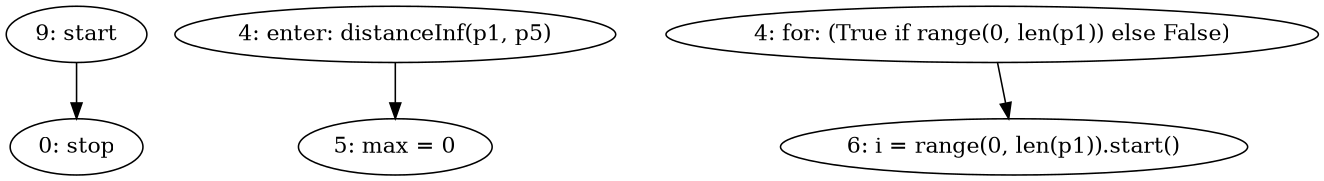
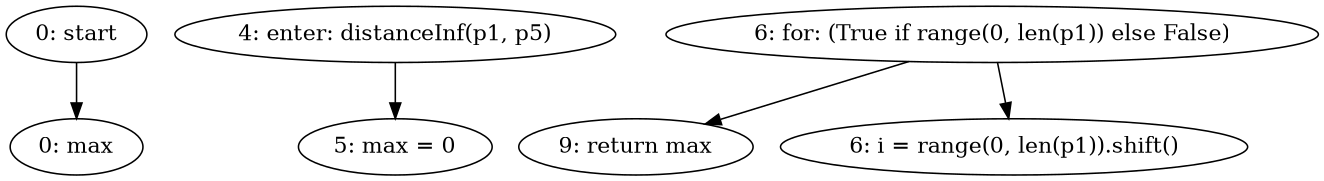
node "9: start": label "9: start" -> "0: start"
node "4: for: (True if range(0, len(p1)) else False)": label "4: for: (True if range(0, len(p1)) else False)" -> "6: for: (True if range(0, len(p1)) else False)"
node "0: stop": label "0: stop" -> "0: max"
node "9: return max": added
node "6: i = range(0, len(p1)).start()": label "6: i = range(0, len(p1)).start()" -> "6: i = range(0, len(p1)).shift()"
